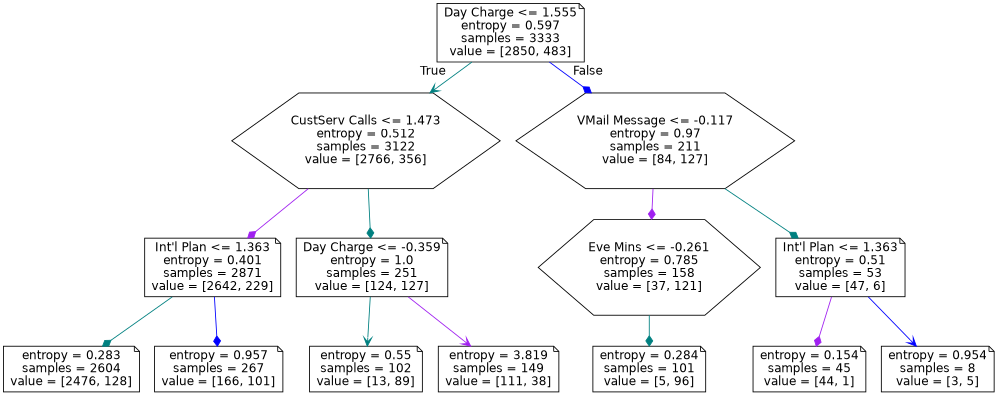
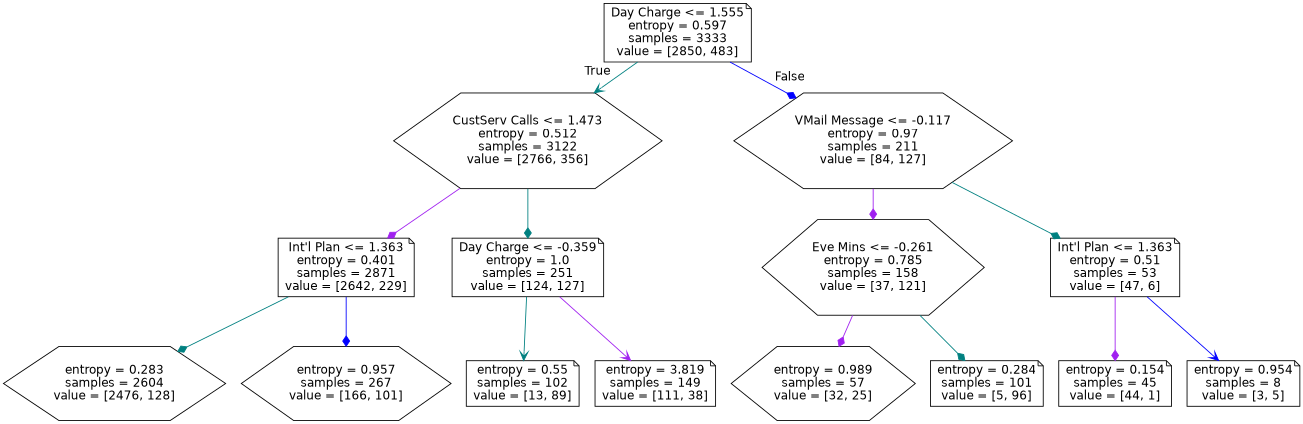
node "entropy = 0.283 samples = 2604 value = [2476, 128]": shape note -> hexagon
node "entropy = 0.957 samples = 267 value = [166, 101]": shape note -> hexagon
node "entropy = 0.989 samples = 57 value = [32, 25]": added
